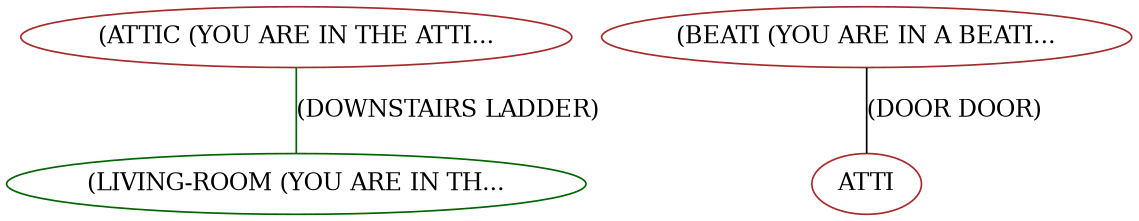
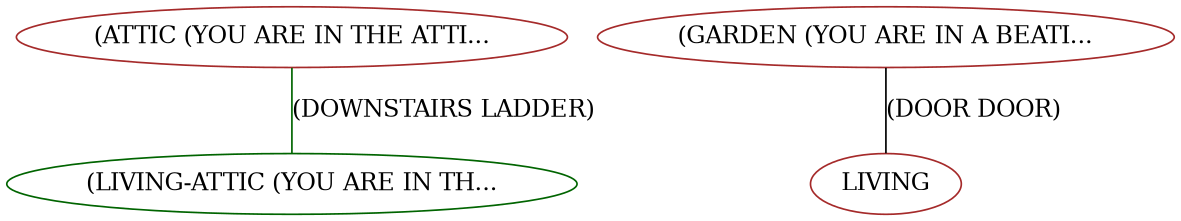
node "(BEATI (YOU ARE IN A BEATI...": label "(BEATI (YOU ARE IN A BEATI..." -> "(GARDEN (YOU ARE IN A BEATI..."
node "(LIVING-ROOM (YOU ARE IN TH...": label "(LIVING-ROOM (YOU ARE IN TH..." -> "(LIVING-ATTIC (YOU ARE IN TH..."
node "ATTI": label "ATTI" -> "LIVING"
